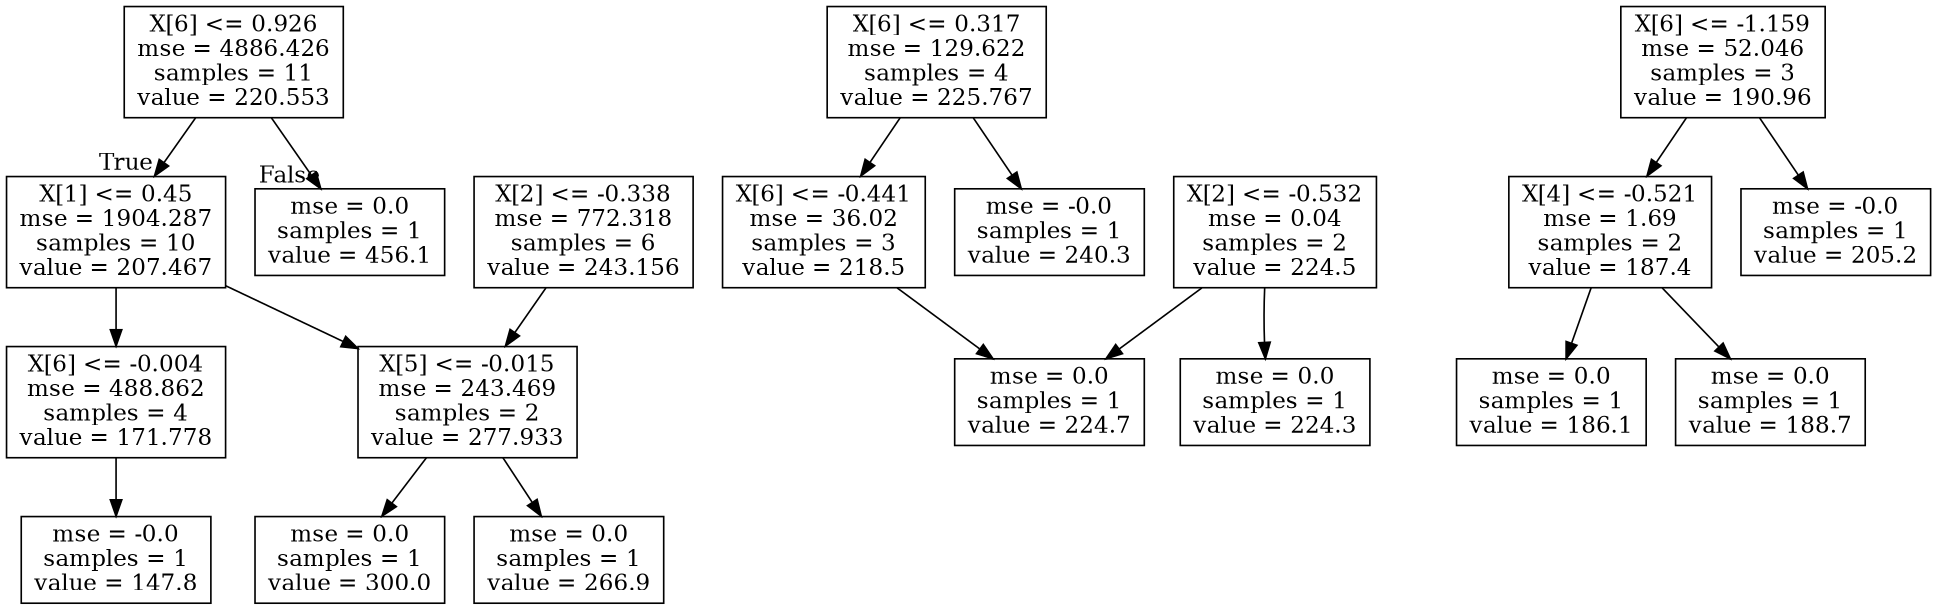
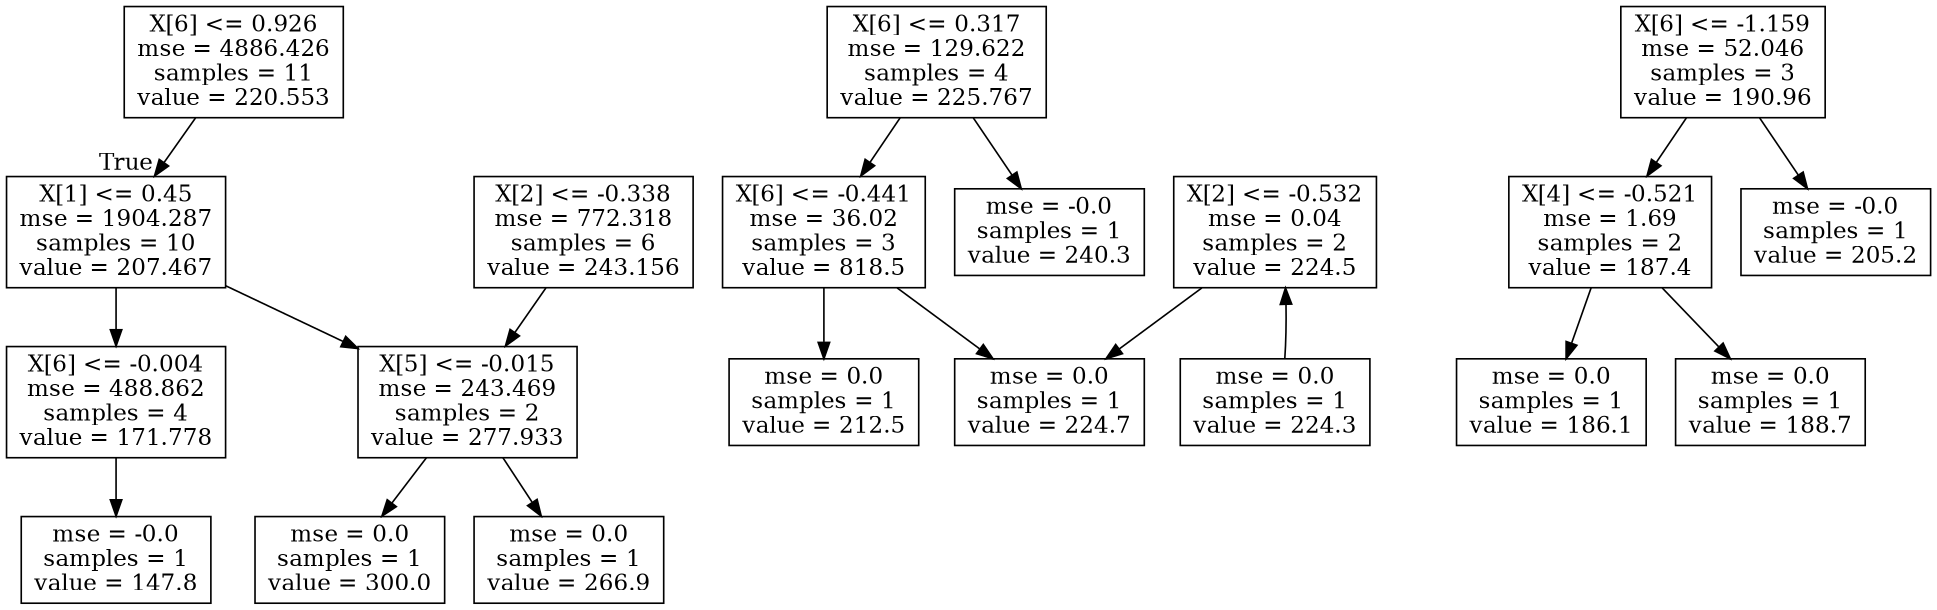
node "mse = 0.0 samples = 1 value = 456.1": removed
node "X[6] <= -0.441 mse = 36.02 samples = 3 value = 218.5": label "X[6] <= -0.441 mse = 36.02 samples = 3 value = 218.5" -> "X[6] <= -0.441 mse = 36.02 samples = 3 value = 818.5"
edge "X[2] <= -0.532 mse = 0.04 samples = 2 value = 224.5" -> "mse = 0.0 samples = 1 value = 224.3": reversed
node "mse = 0.0 samples = 1 value = 212.5": added
